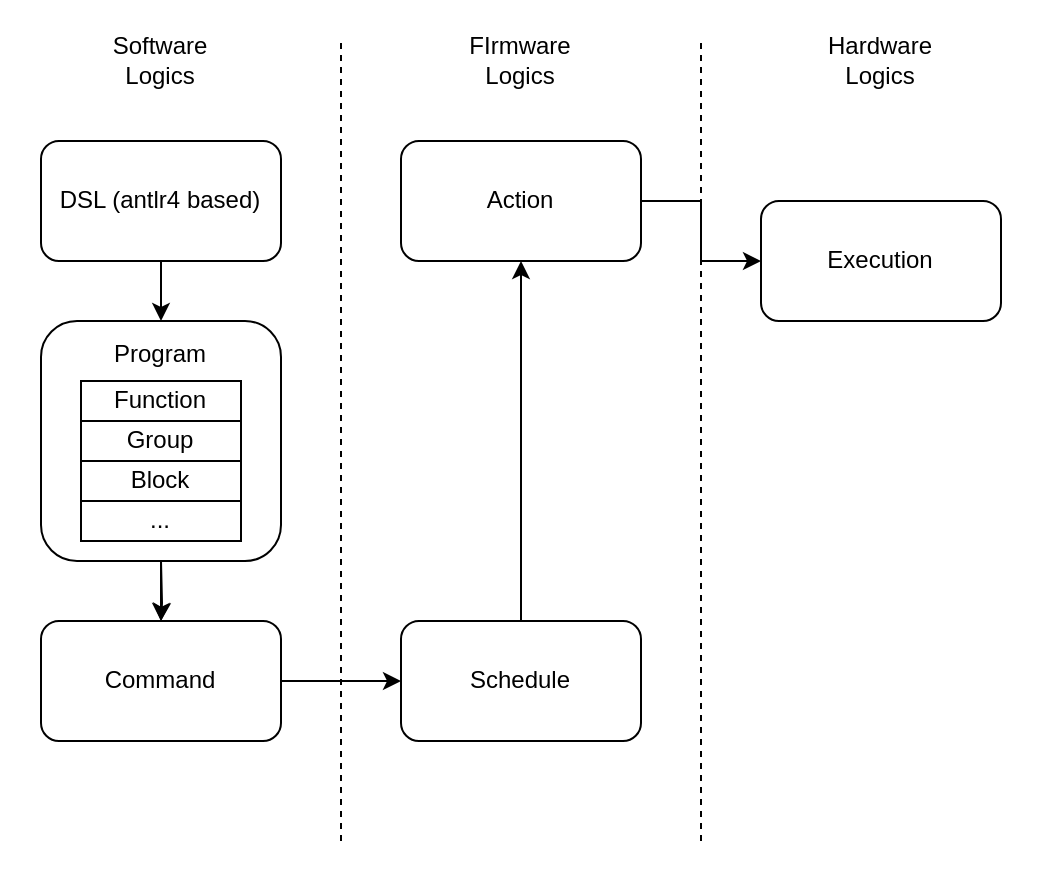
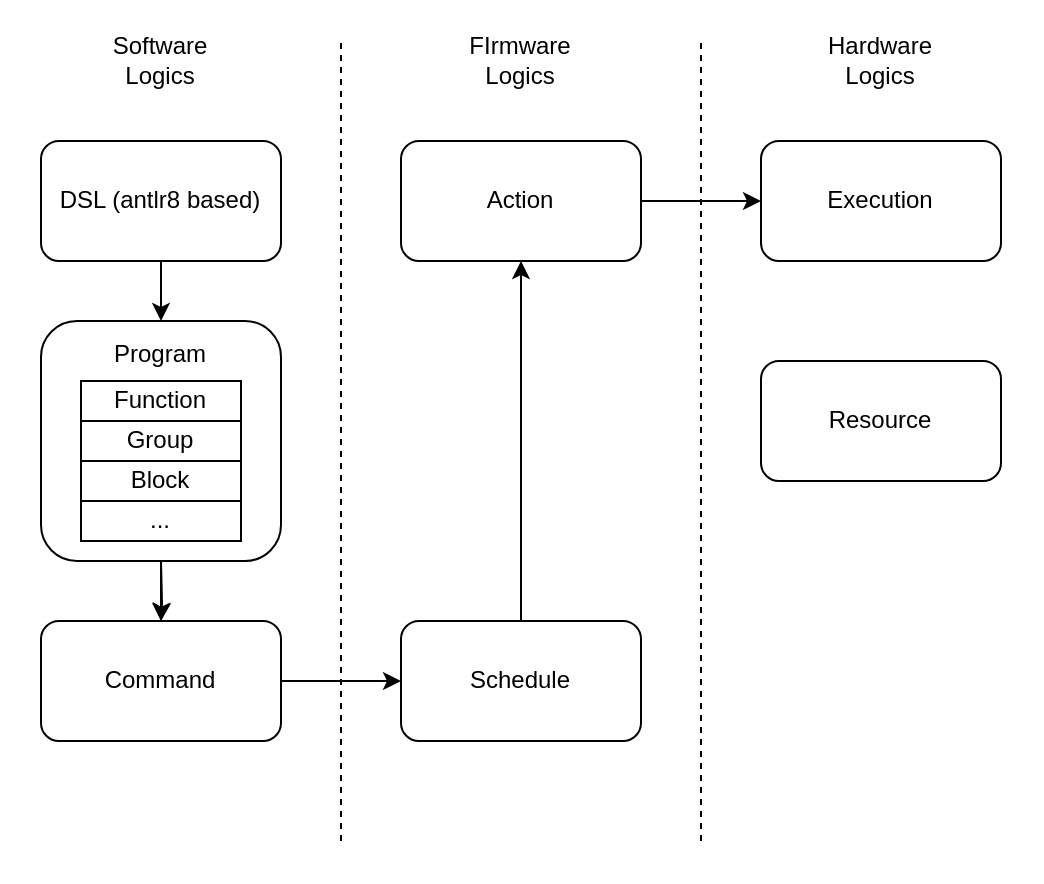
node "DSL (antlr4 based)": label "DSL (antlr4 based)" -> "DSL (antlr8 based)"
node "Execution": moved (881, 261) -> (881, 201)
node "Resource": added
